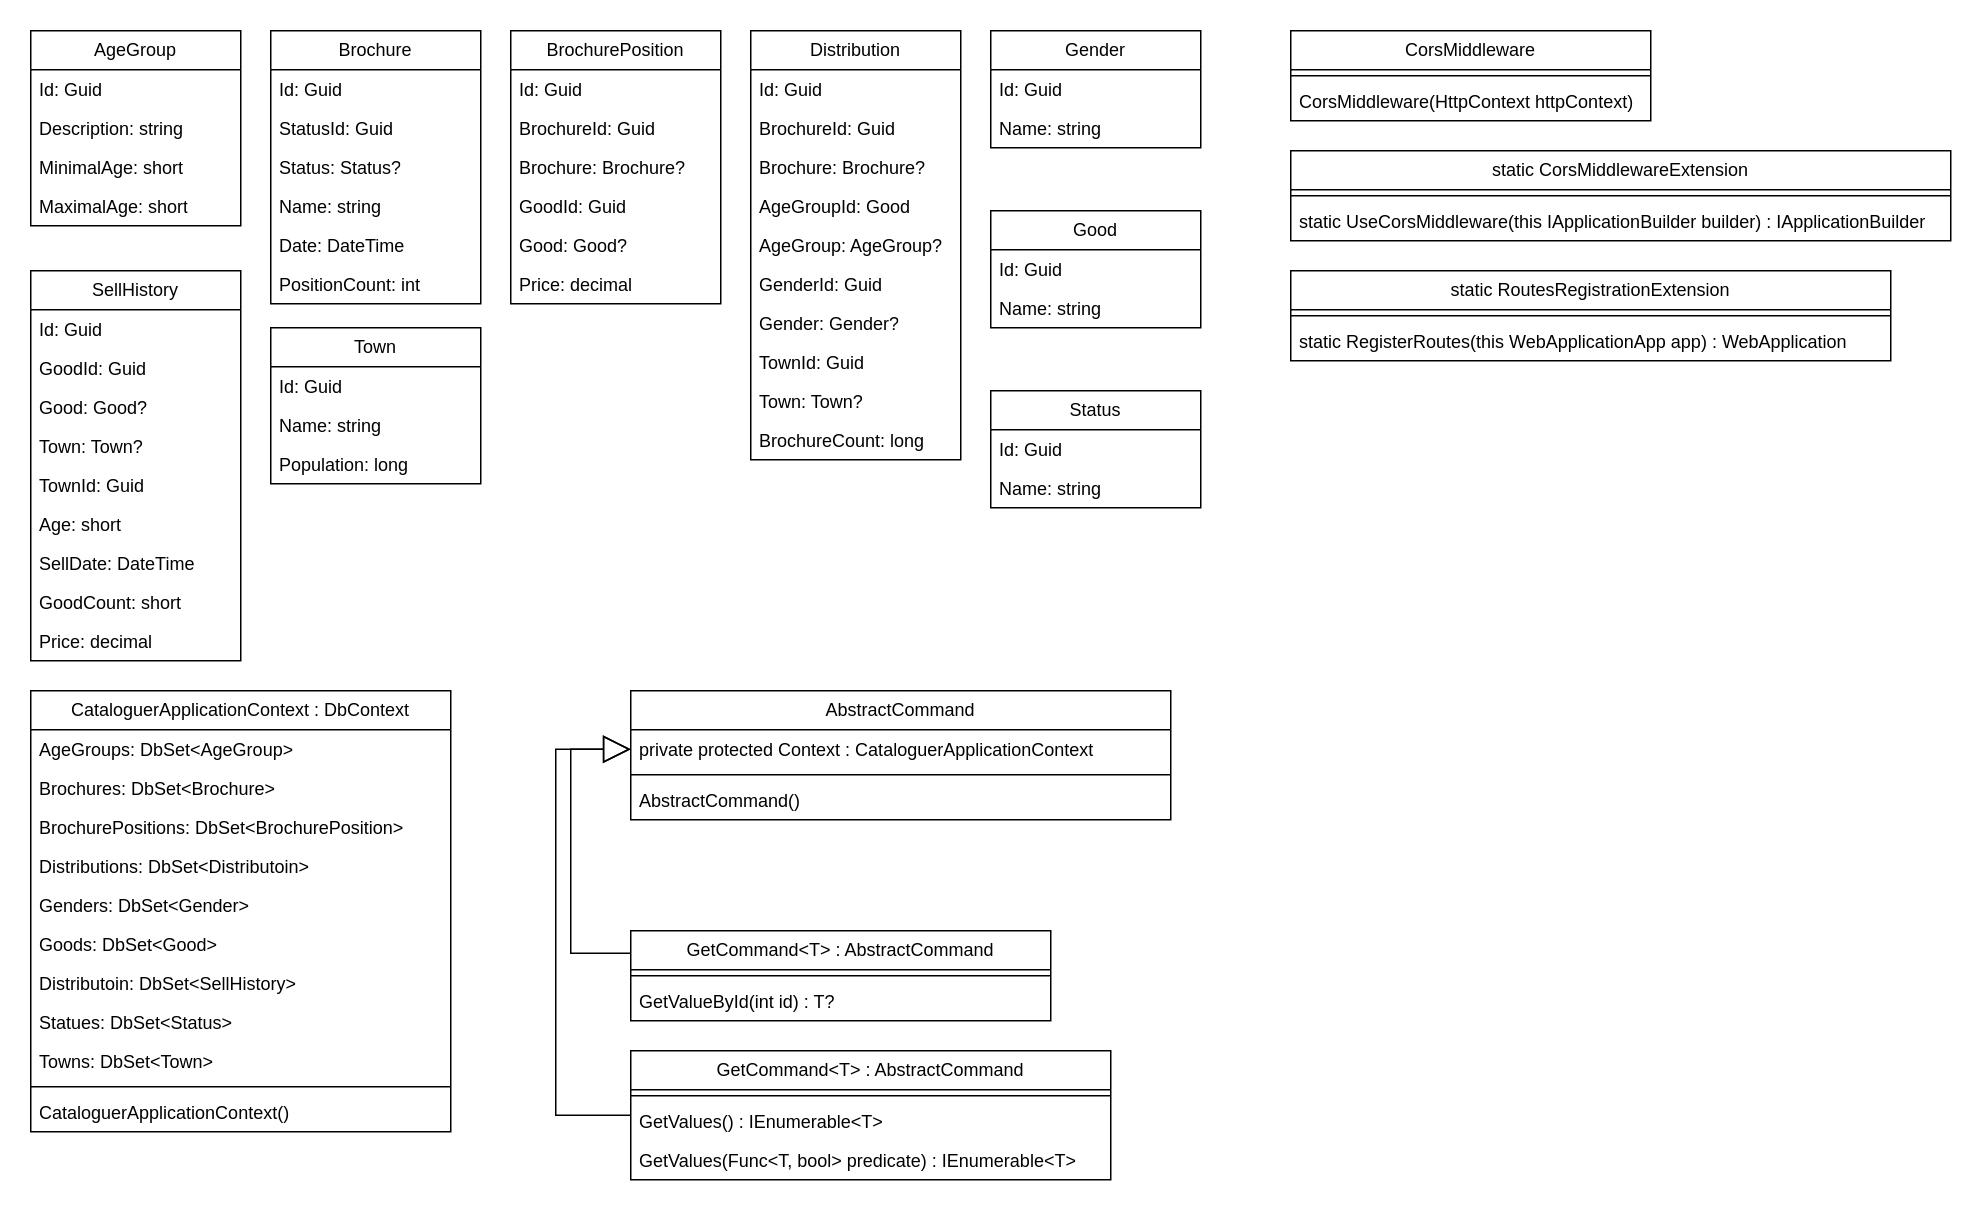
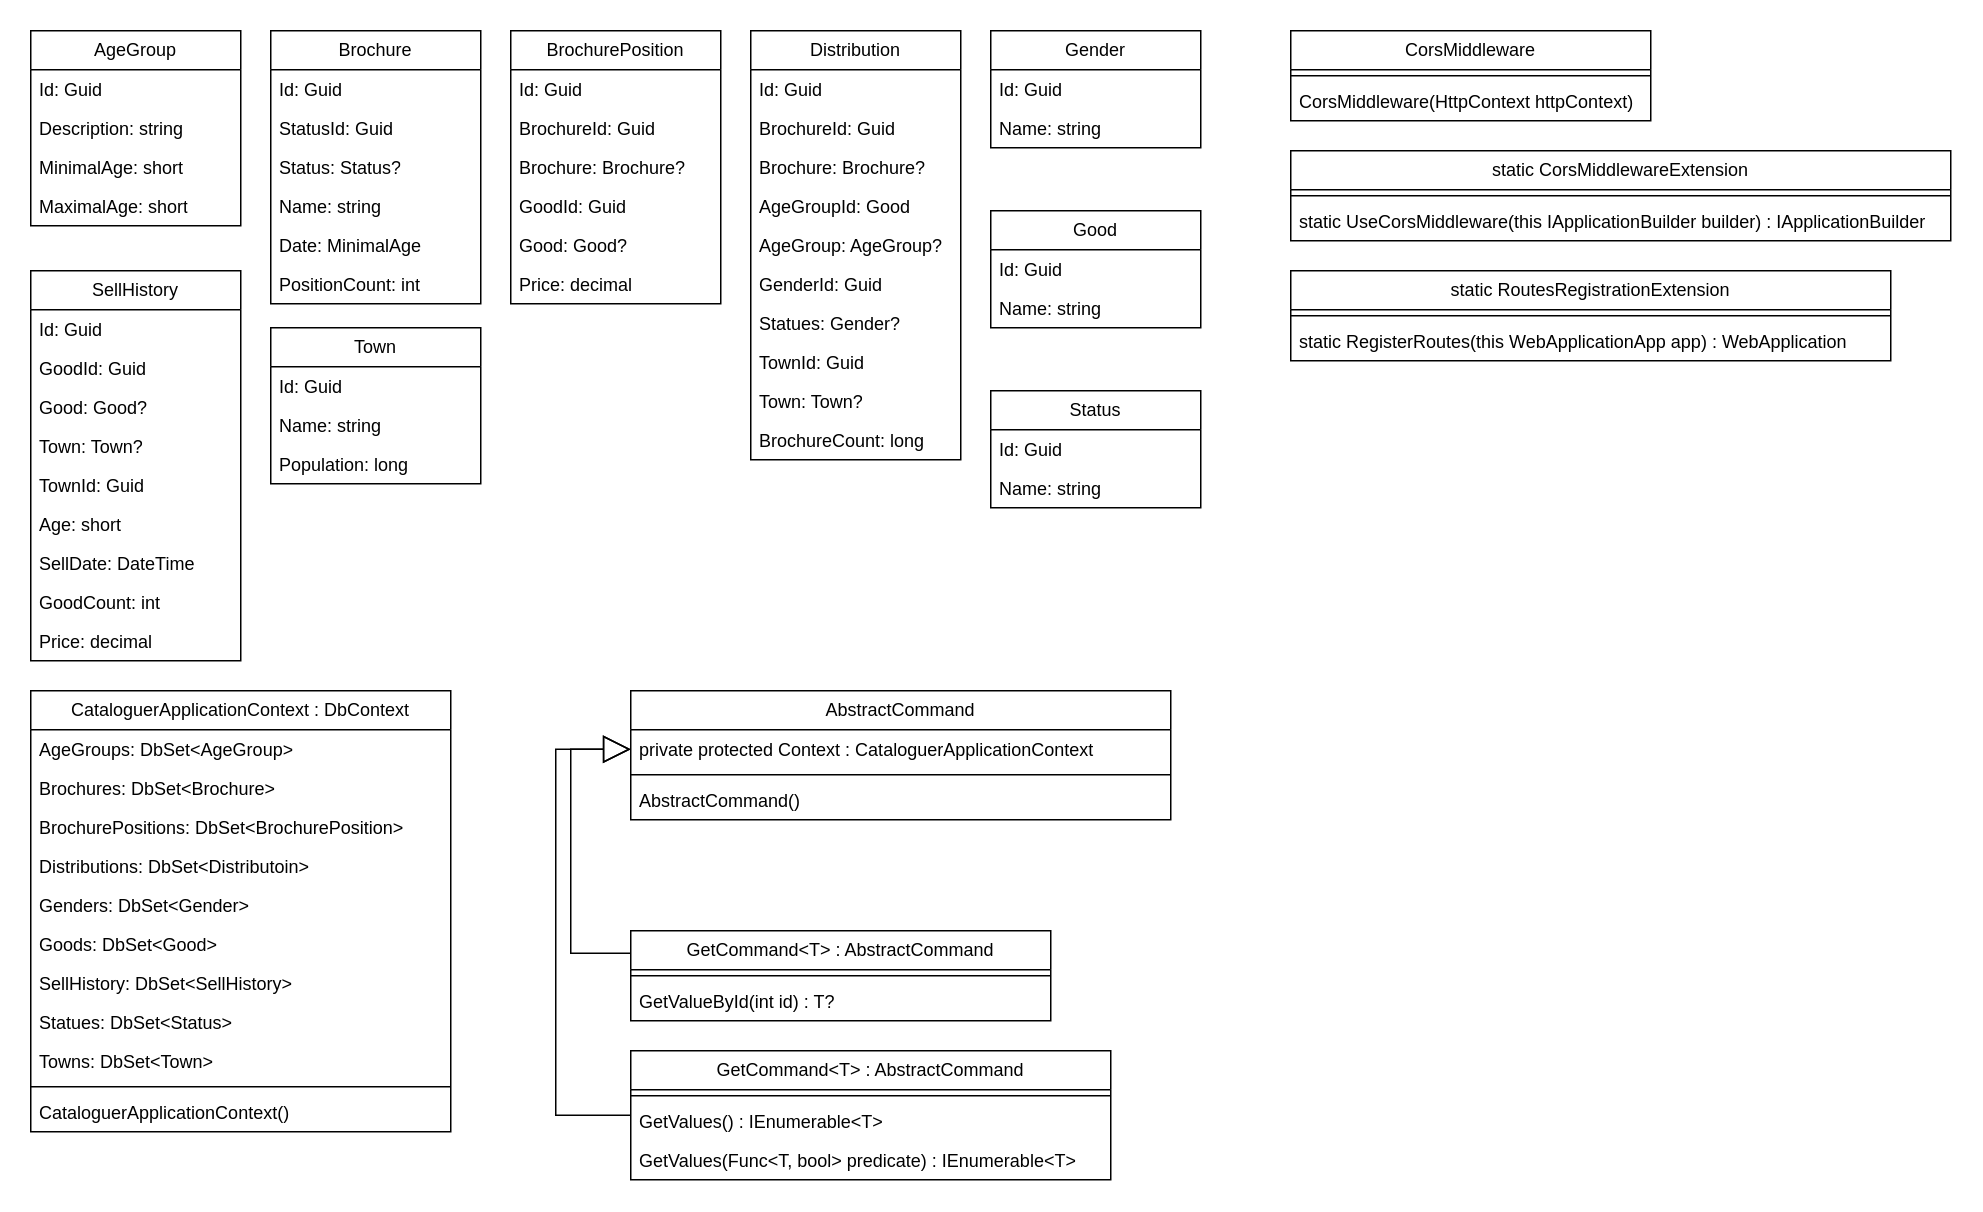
node "Date: DateTime": label "Date: DateTime" -> "Date: MinimalAge"
node "Gender: Gender?": label "Gender: Gender?" -> "Statues: Gender?"
node "GoodCount: short": label "GoodCount: short" -> "GoodCount: int"
node "Distributoin: DbSet<SellHistory>": label "Distributoin: DbSet<SellHistory>" -> "SellHistory: DbSet<SellHistory>"
